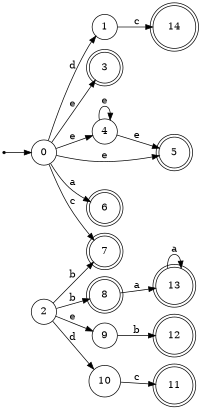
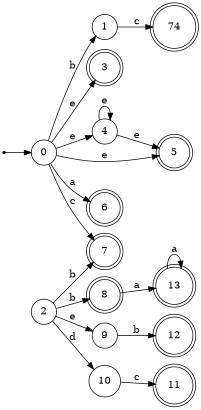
node "14": label "14" -> "74"
edge "0" -> "1": label "d" -> "b"
